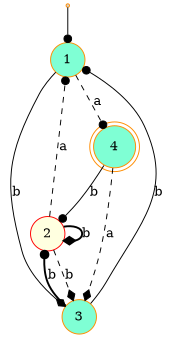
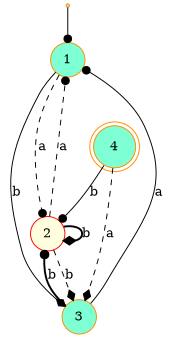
edge "1" -> "4": now "1" -> "2"
edge "3" -> "1": label "b" -> "a"
